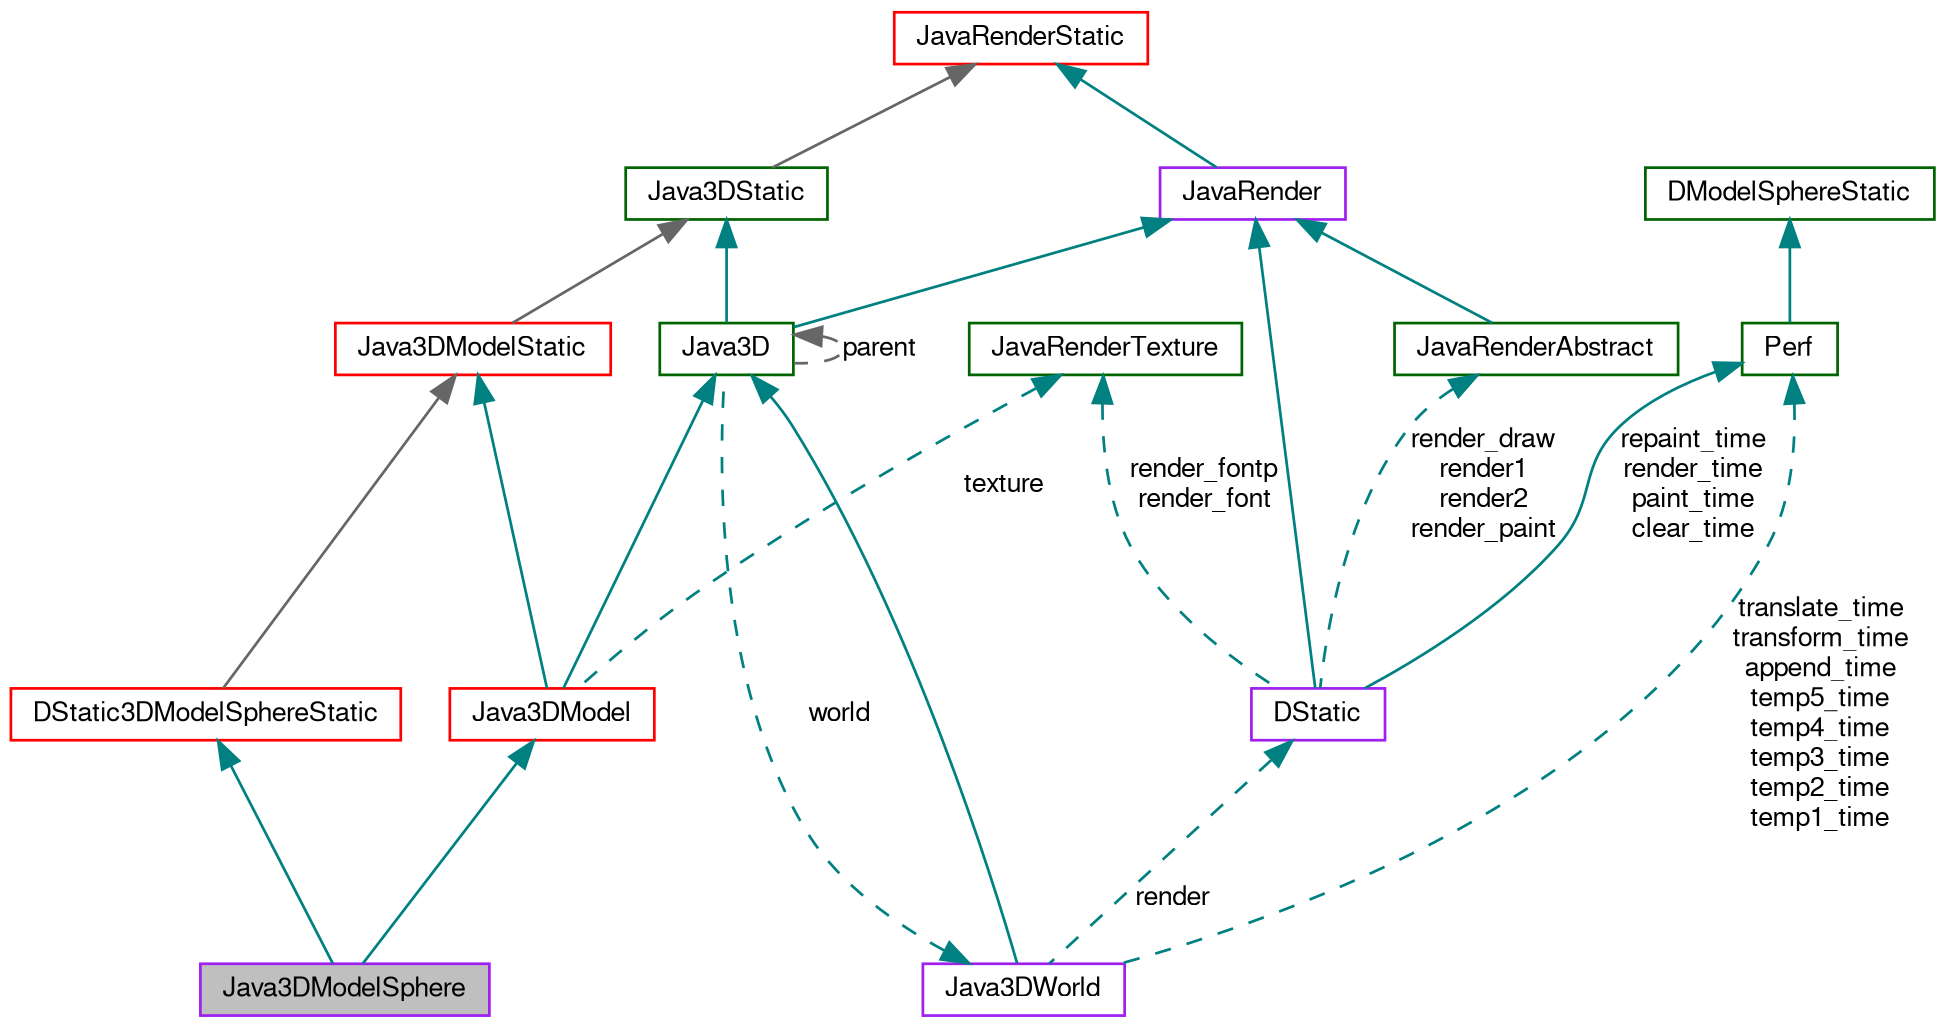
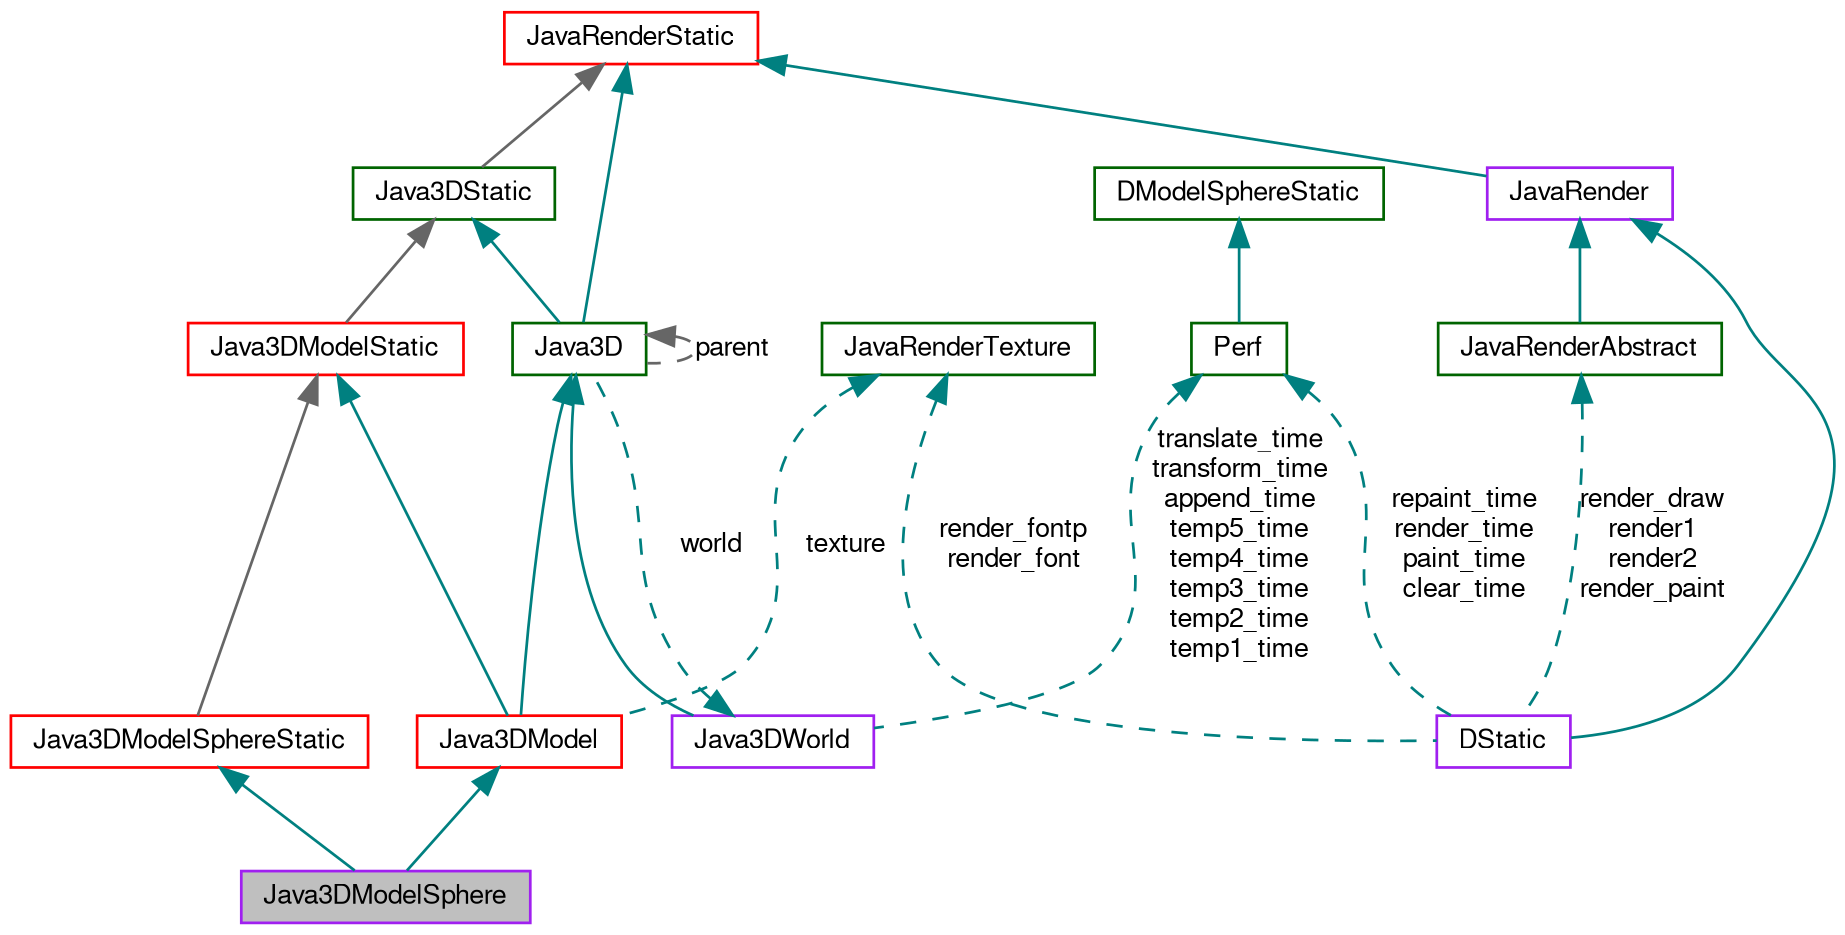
edge "Java3D" -> "JavaRender": now "Java3D" -> "JavaRenderStatic"
edge "DStatic" -> "Perf": style solid -> dashed
node "DStatic3DModelSphereStatic": label "DStatic3DModelSphereStatic" -> "Java3DModelSphereStatic"
edge "Java3DWorld" -> "DStatic": removed, label "render"
